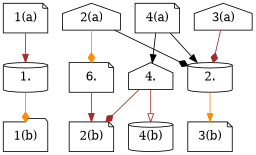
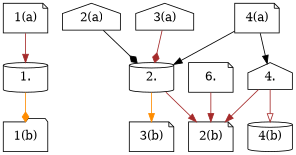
edge "2(a)" -> "6.": removed
edge "4." -> "2(b)": arrowhead diamond -> normal
edge "2." -> "2(b)": added
